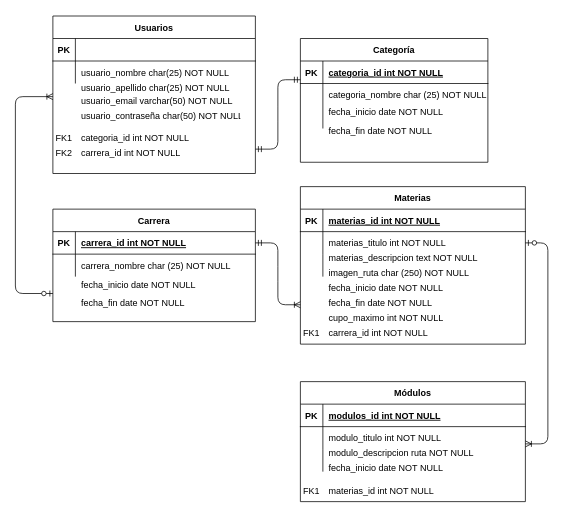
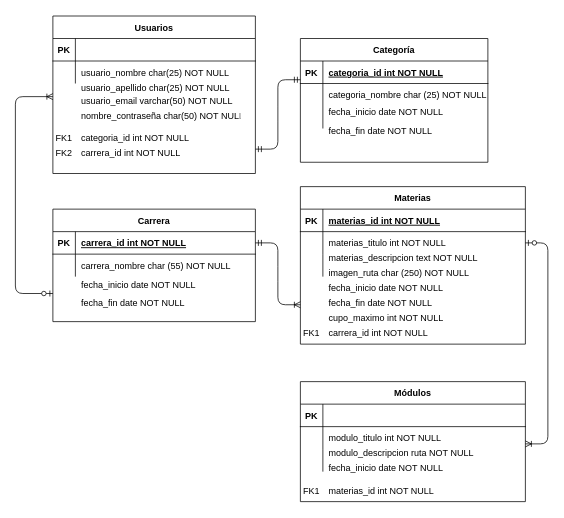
node "usuario_contraseña char(50) NOT NULL": label "usuario_contraseña char(50) NOT NULL" -> "nombre_contraseña char(50) NOT NULL"
node "carrera_nombre char (25) NOT NULL": label "carrera_nombre char (25) NOT NULL" -> "carrera_nombre char (55) NOT NULL"
node "modulos_id int NOT NULL": removed
